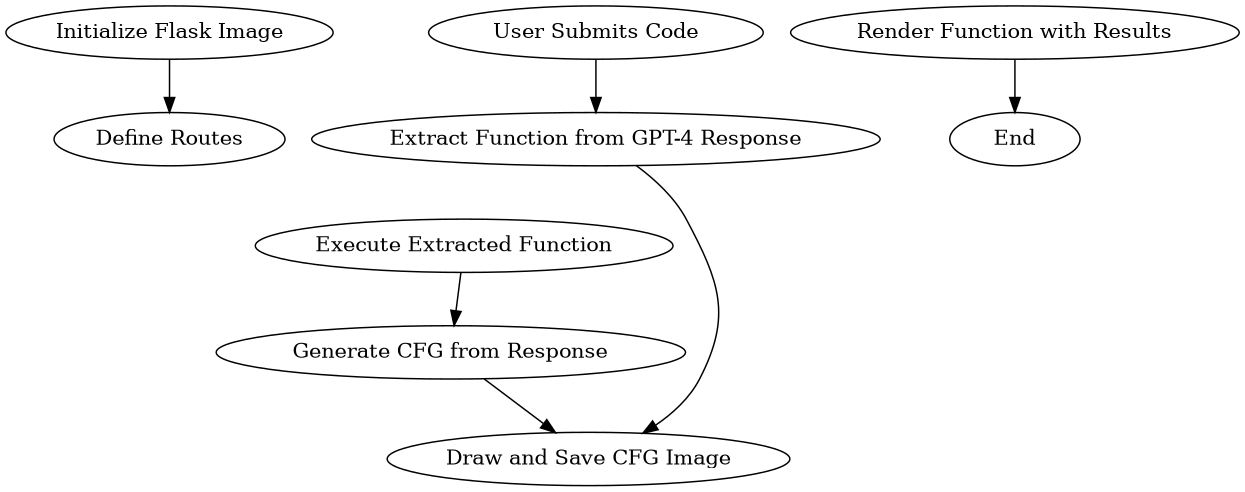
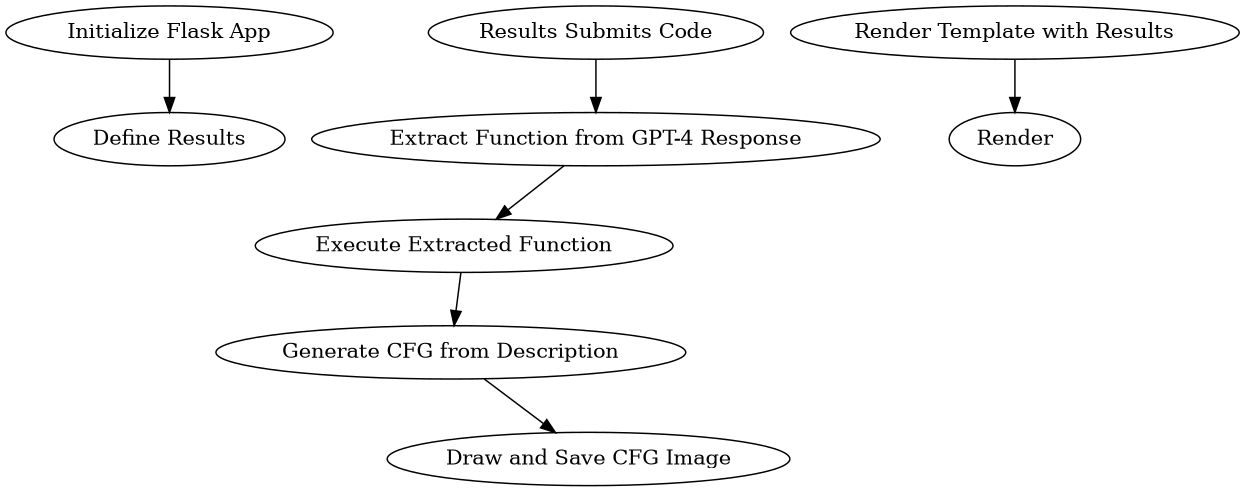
node "Initialize Flask Image": label "Initialize Flask Image" -> "Initialize Flask App"
node "User Submits Code": label "User Submits Code" -> "Results Submits Code"
node "Render Function with Results": label "Render Function with Results" -> "Render Template with Results"
node "Define Routes": label "Define Routes" -> "Define Results"
node "End": label "End" -> "Render"
edge "Extract Function from GPT-4 Response" -> "Draw and Save CFG Image": now "Extract Function from GPT-4 Response" -> "Execute Extracted Function"
node "Generate CFG from Response": label "Generate CFG from Response" -> "Generate CFG from Description"
